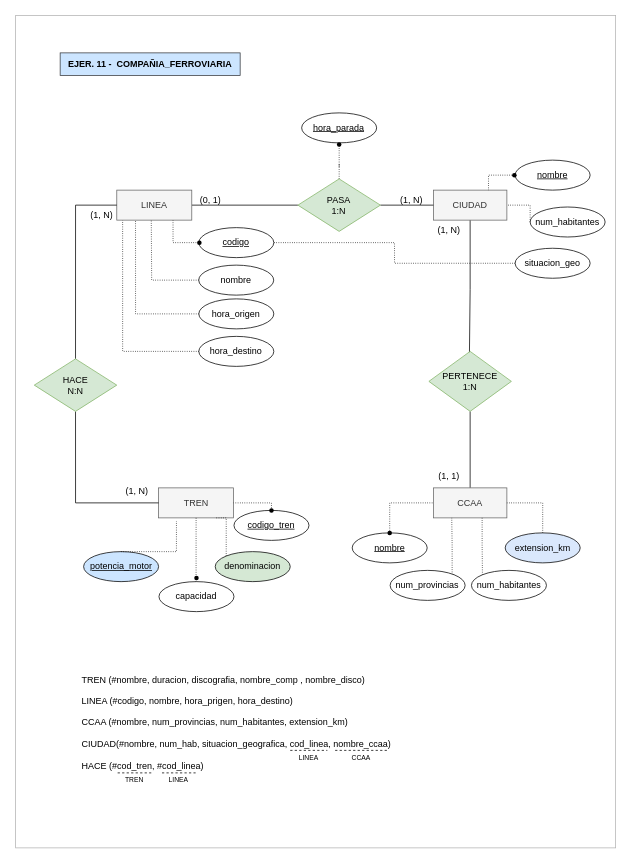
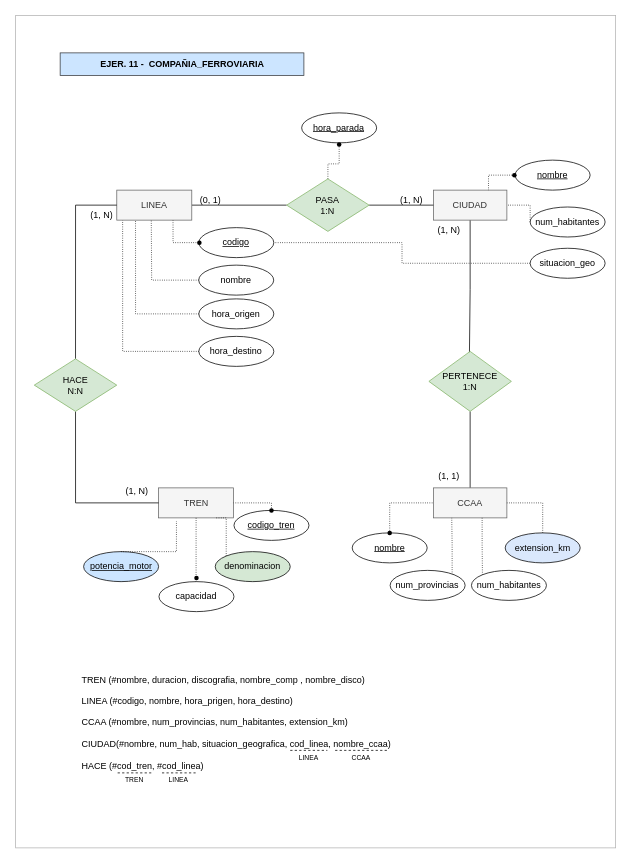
node "EJER. 11 - COMPAÑIA_FERROVIARIA": size 180x23 -> 244x23
node "PASA 1:N": moved (339, 205) -> (328, 205)
node "situacion_geo": moved (552, 263) -> (567, 263)
